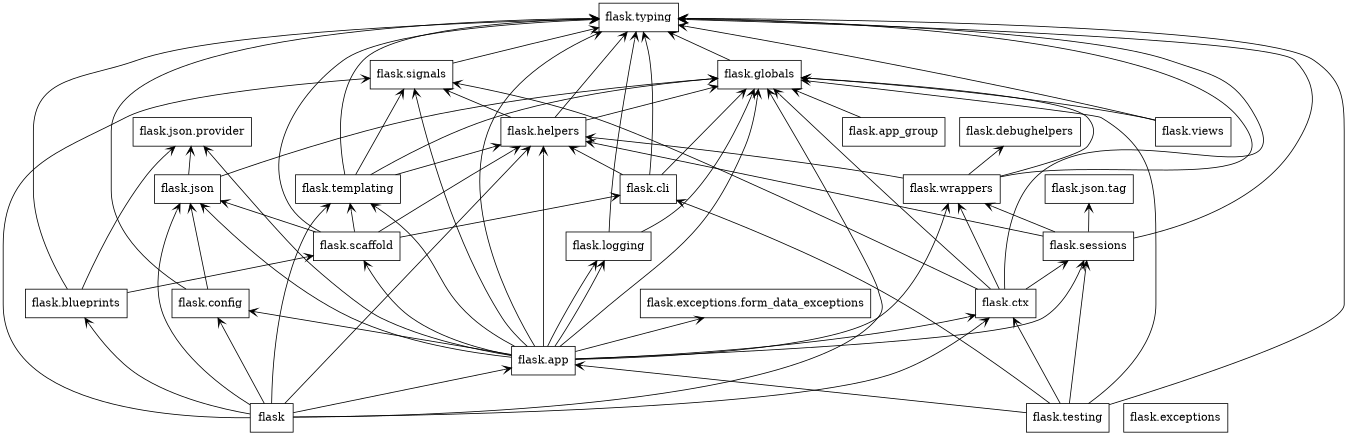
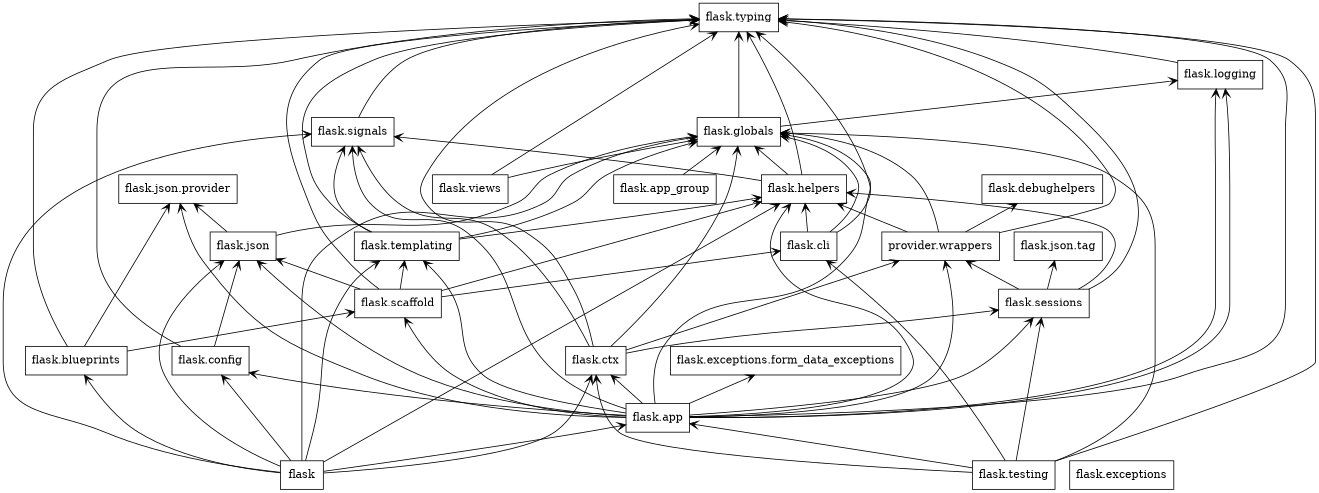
edge "flask.logging" -> "flask.globals": reversed
node "flask.wrappers": label "flask.wrappers" -> "provider.wrappers"
